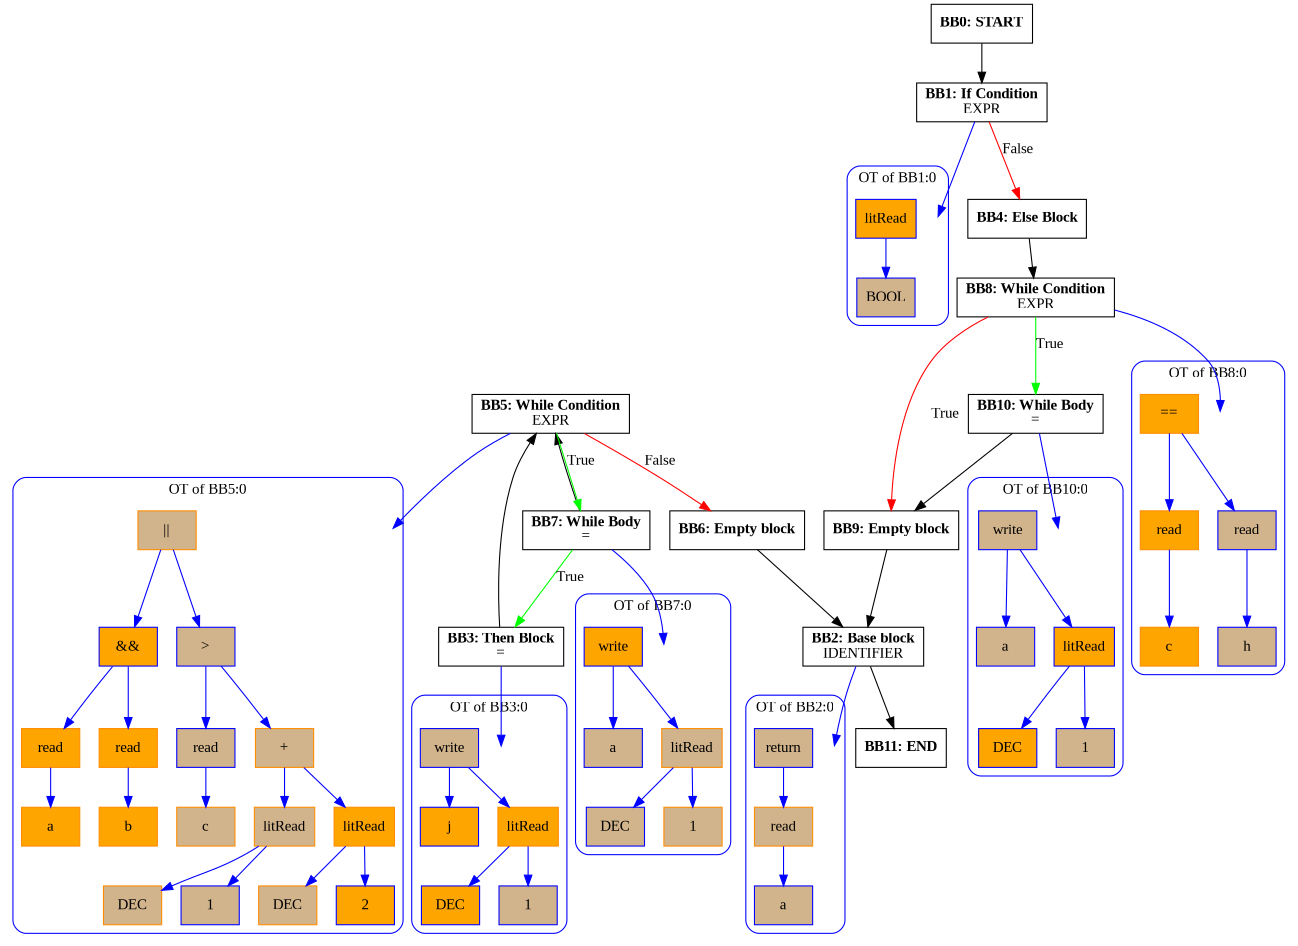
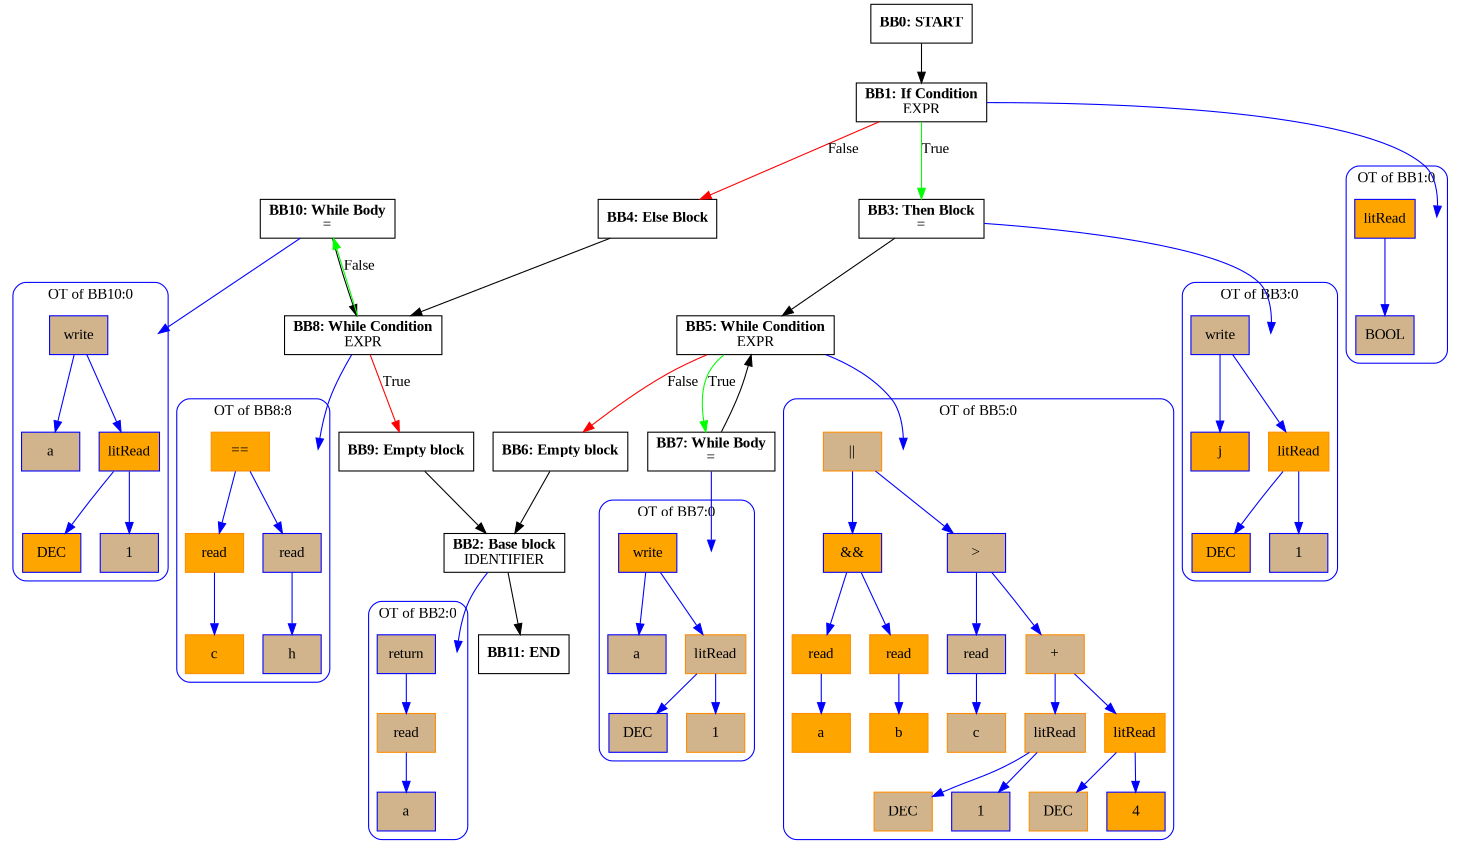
edge "BB8: While Condition" -> "BB10: While Body": label "True" -> "False"
cluster "OT of BB8:0": label "OT of BB8:0" -> "OT of BB8:8"
edge "BB10: While Body" -> "BB9: Empty block": now "BB10: While Body" -> "BB8: While Condition"
edge "BB7: While Body" -> "BB3: Then Block": now "BB1: If Condition" -> "BB3: Then Block"
node "2": label "2" -> "4"
